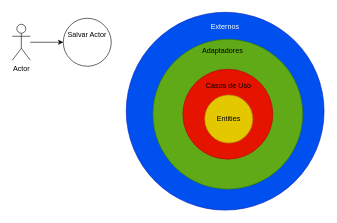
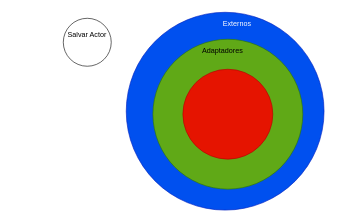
node "Externos": moved (225, 27) -> (237, 24)
node "Actor": removed
edge "Actor" -> "Salvar Actor": removed
node "Casos de Uso": removed
node "Entities": removed
